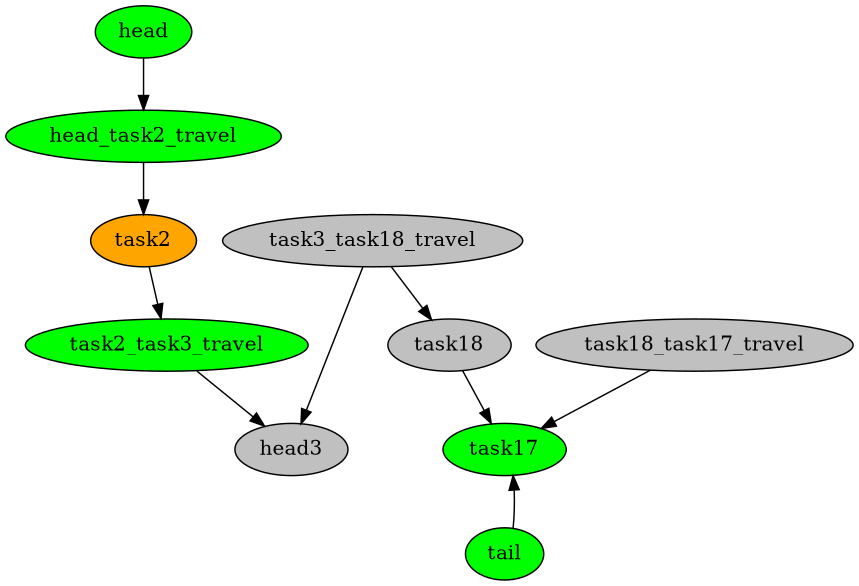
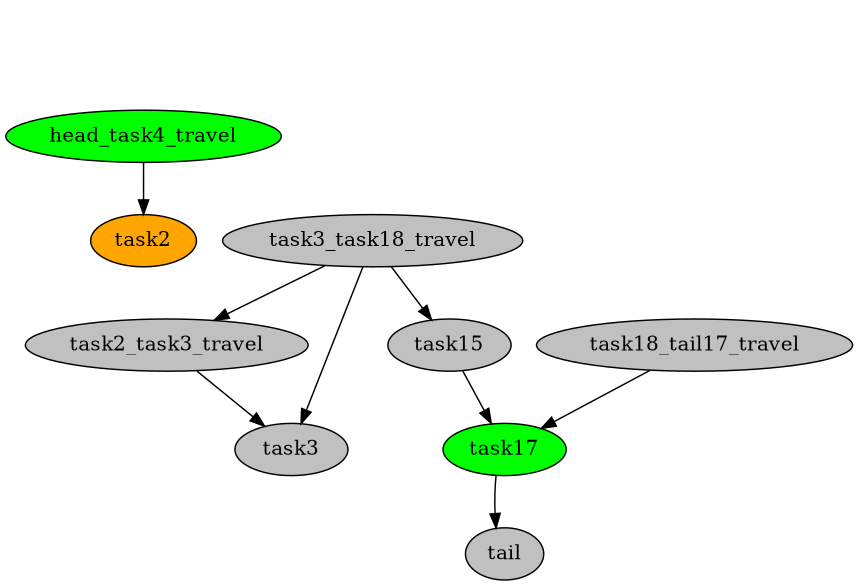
node "head": removed
node "head_task2_travel": label "head_task2_travel" -> "head_task4_travel"
edge "task2" -> "task2_task3_travel": now "task3_task18_travel" -> "task2_task3_travel"
node "task2_task3_travel": fillcolor green -> gray
node "task18": label "task18" -> "task15"
node "task18_task17_travel": label "task18_task17_travel" -> "task18_tail17_travel"
node "head3": label "head3" -> "task3"
edge "tail" -> "task17": reversed
node "tail": fillcolor green -> gray
